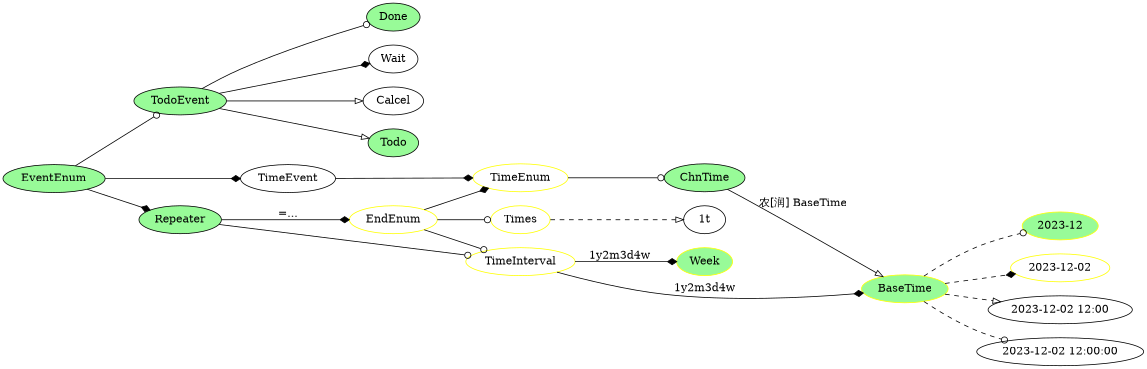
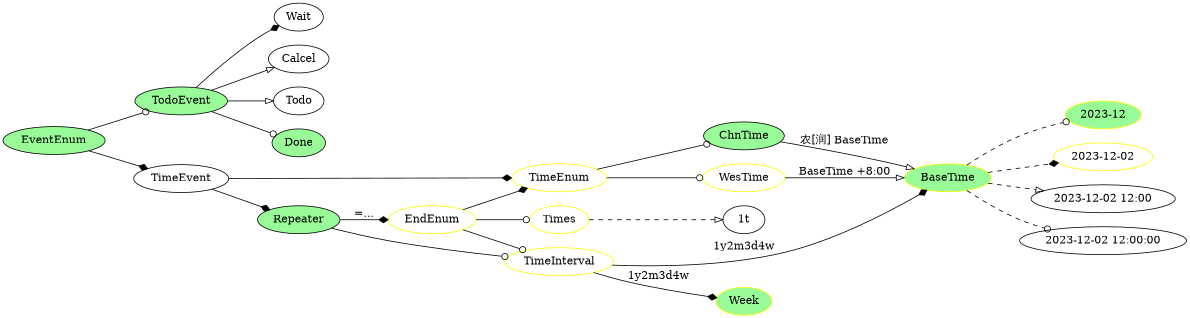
node "Todo": fillcolor palegreen -> white
node "WesTime": added
edge "EventEnum" -> "Repeater": now "TimeEvent" -> "Repeater"
